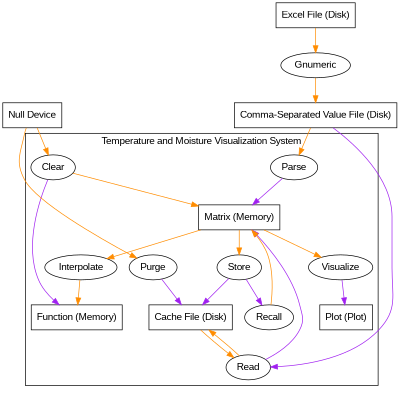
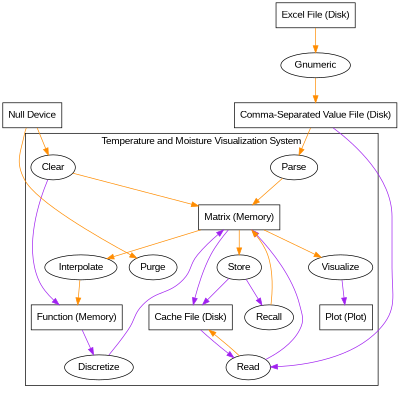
edge "Parse" -> "Matrix (Memory)": color purple -> darkorange
edge "Purge" -> "Cache File (Disk)": now "Matrix (Memory)" -> "Cache File (Disk)"
edge "Cache File (Disk)" -> "Read": color darkorange -> purple
node "Discretize": added
